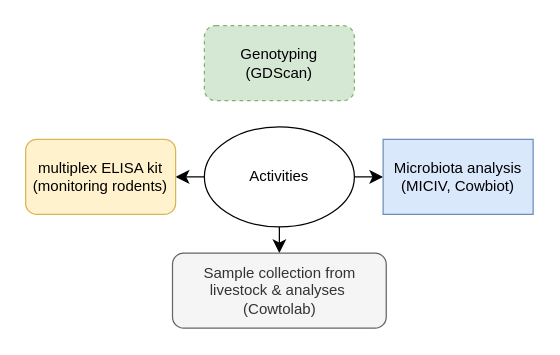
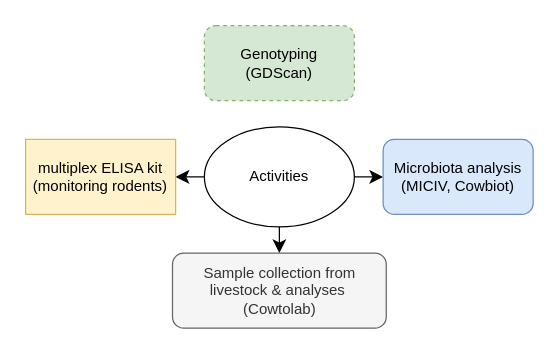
node "multiplex ELISA kit (monitoring rodents)": shape rounded rectangle -> rectangle
node "Microbiota analysis (MICIV, Cowbiot)": shape rectangle -> rounded rectangle
